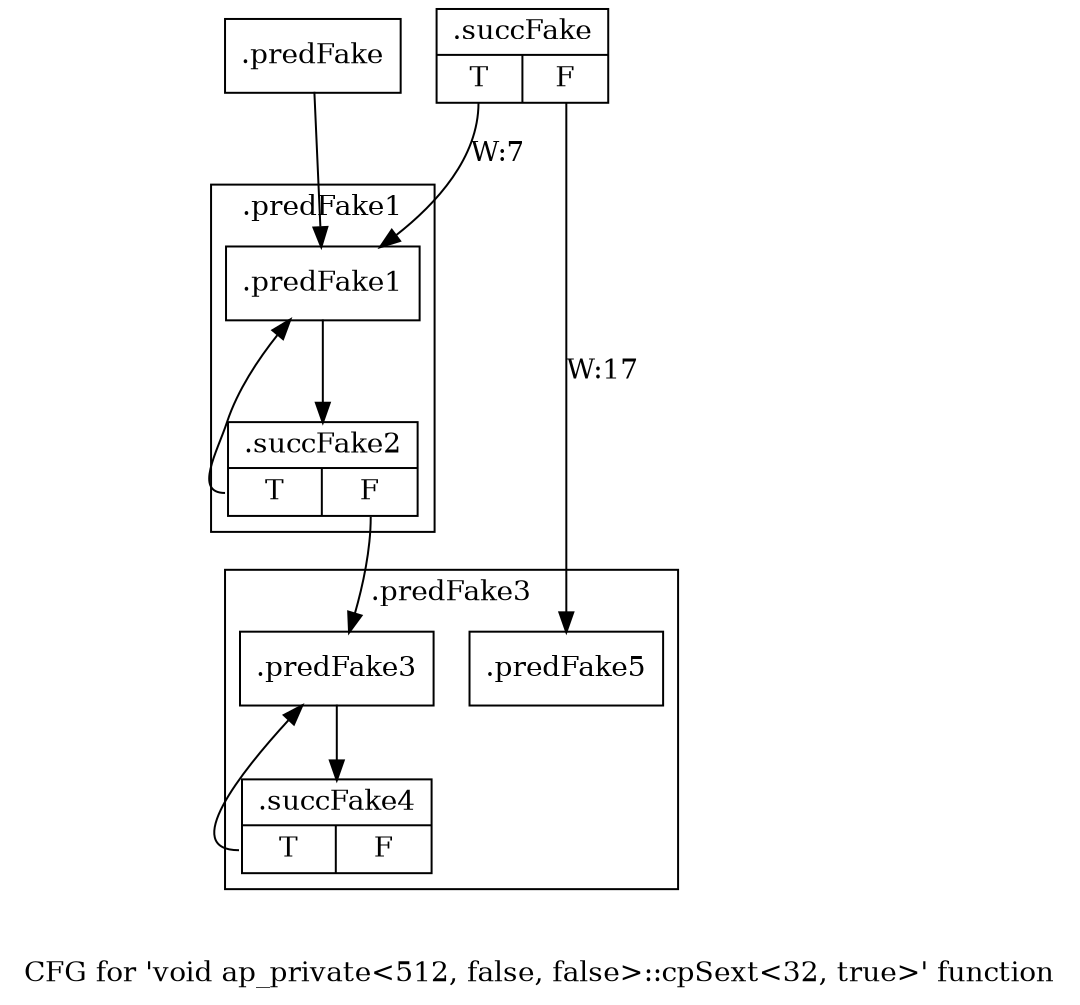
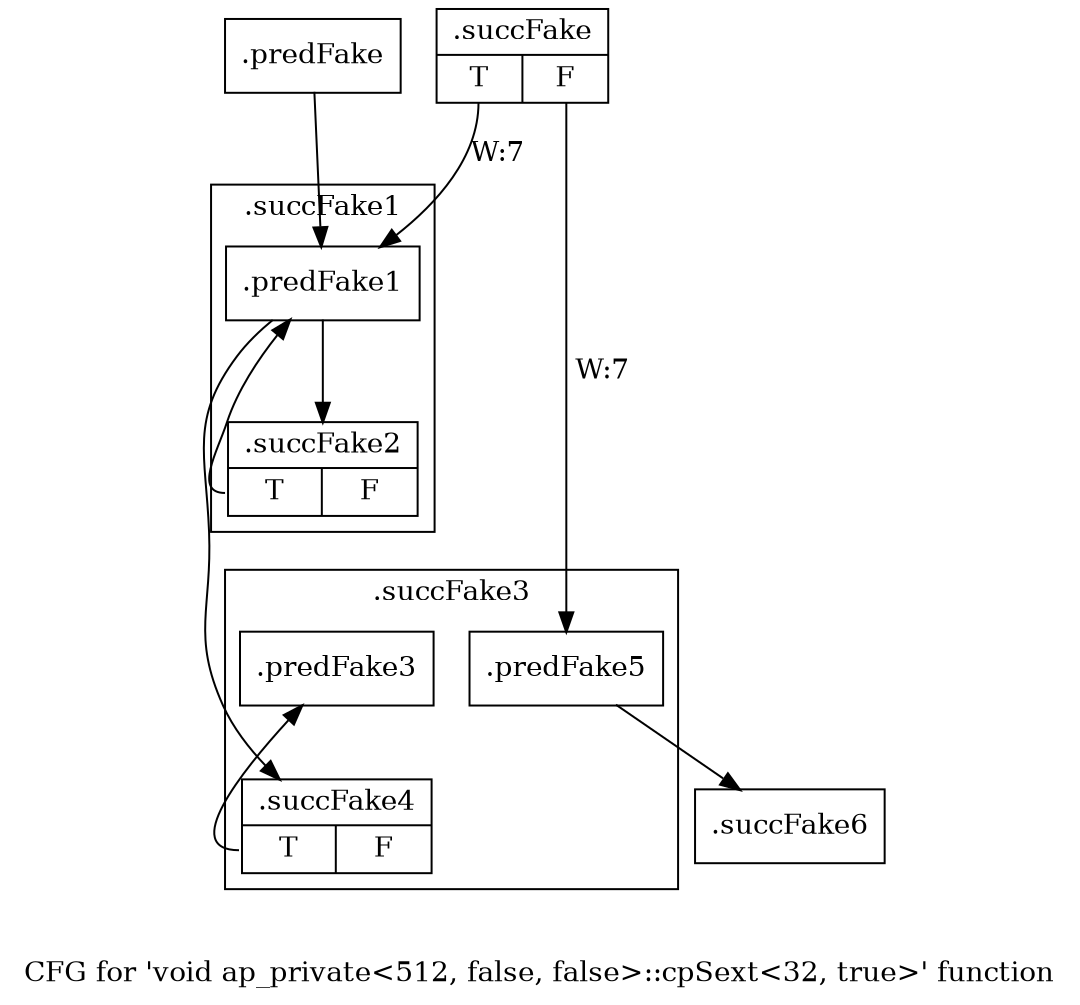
cluster ".predFake1": label ".predFake1" -> ".succFake1"
edge ".succFake" -> ".predFake5": label "W:17" -> "W:7"
edge ".succFake2" -> ".predFake3": removed
cluster ".predFake3": label ".predFake3" -> ".succFake3"
edge ".predFake3" -> ".succFake4": now ".predFake1" -> ".succFake4"
node ".succFake6": added
